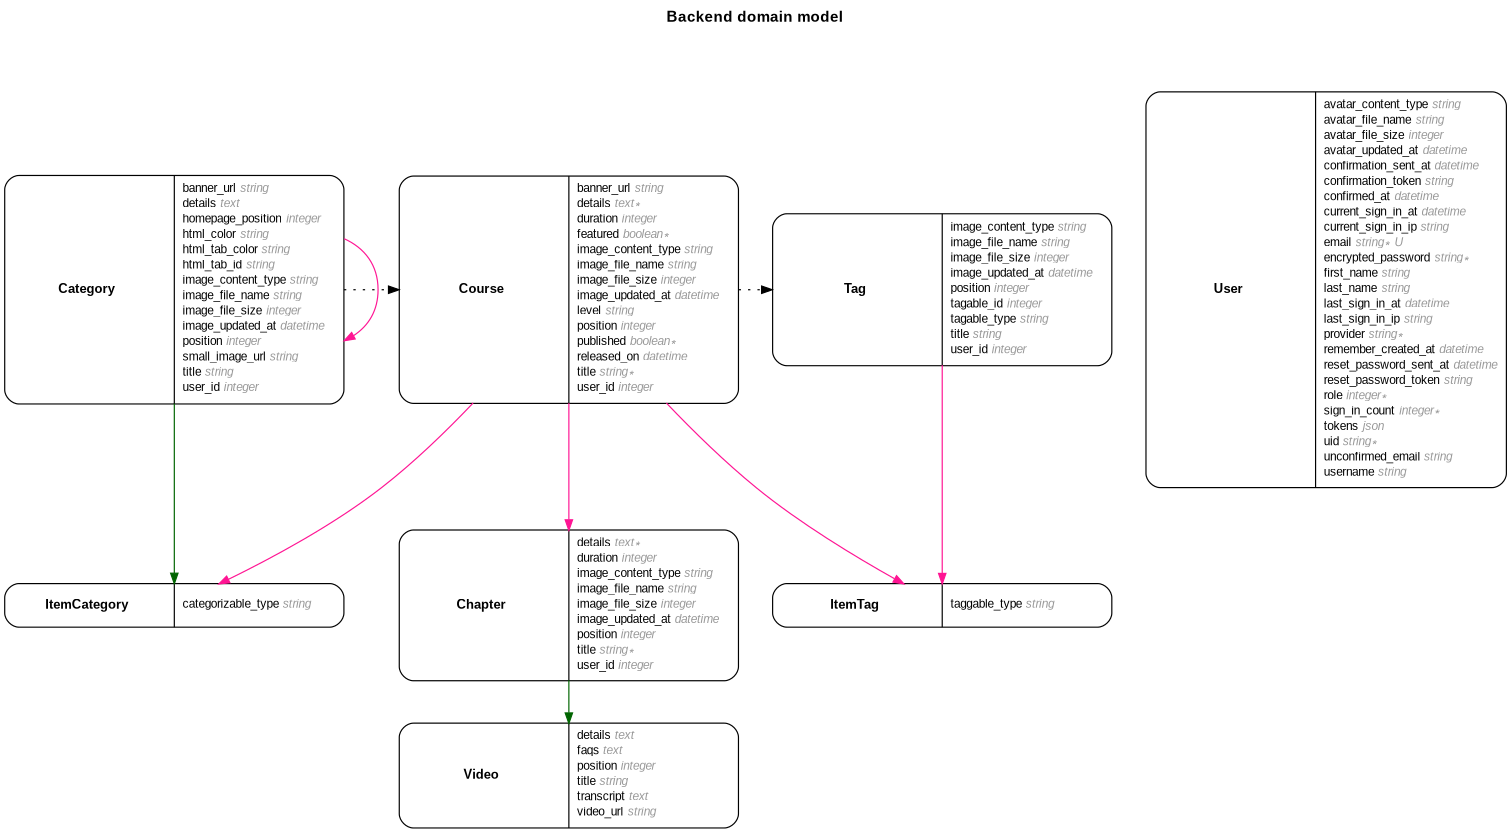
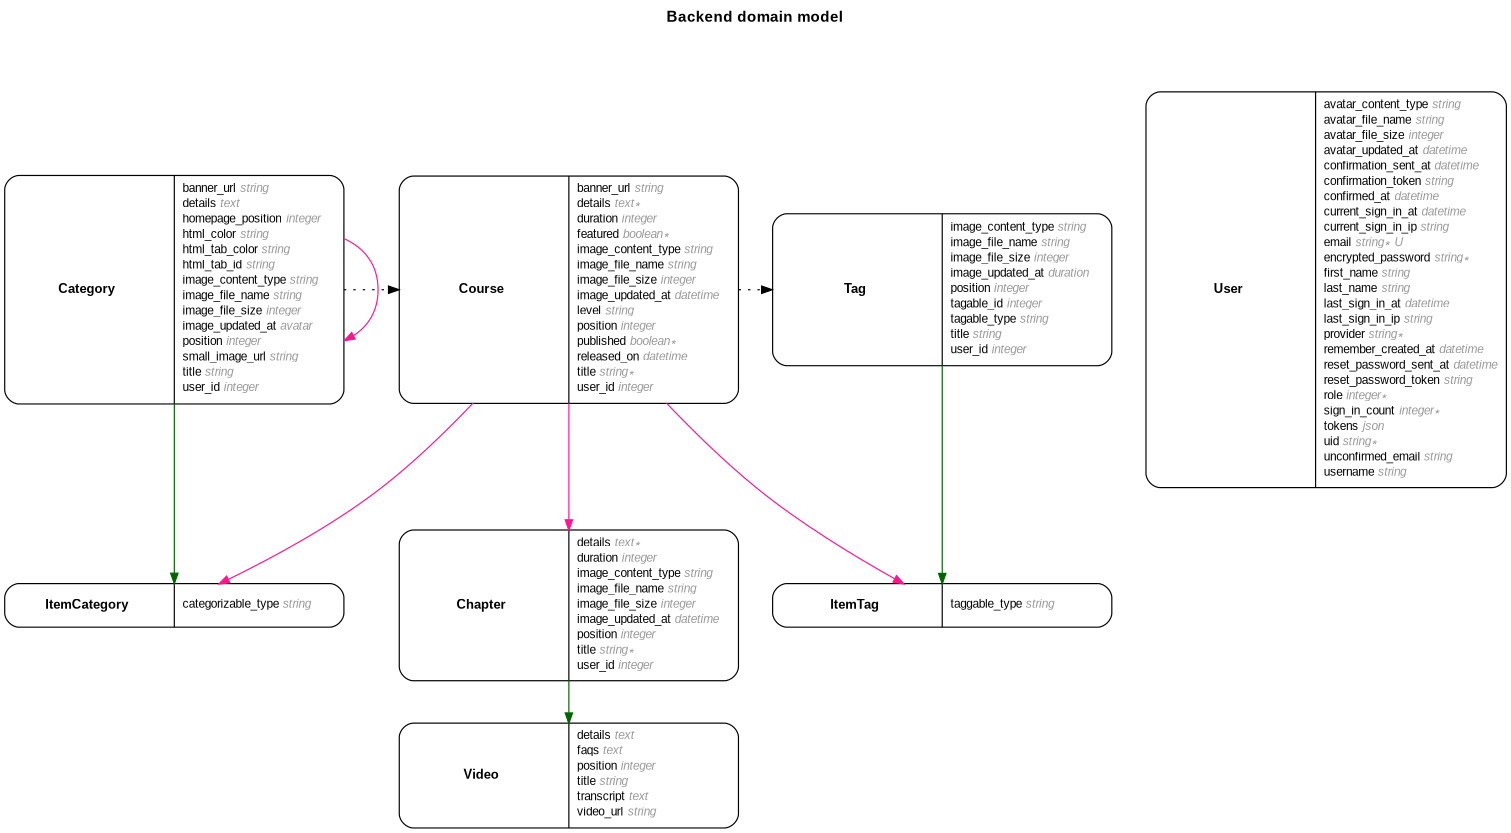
node "Tag": text "datetime" -> "duration"
node "Category": text "datetime" -> "avatar"
edge "Tag" -- "ItemTag": color deeppink -> darkgreen
